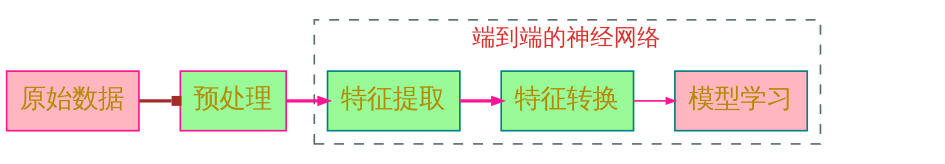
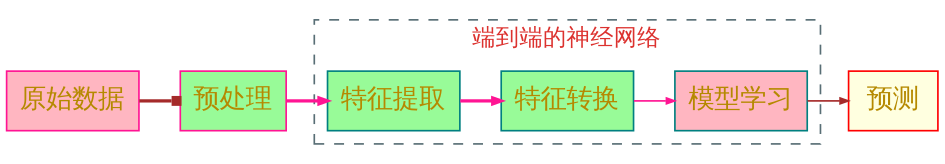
node "预测": added
